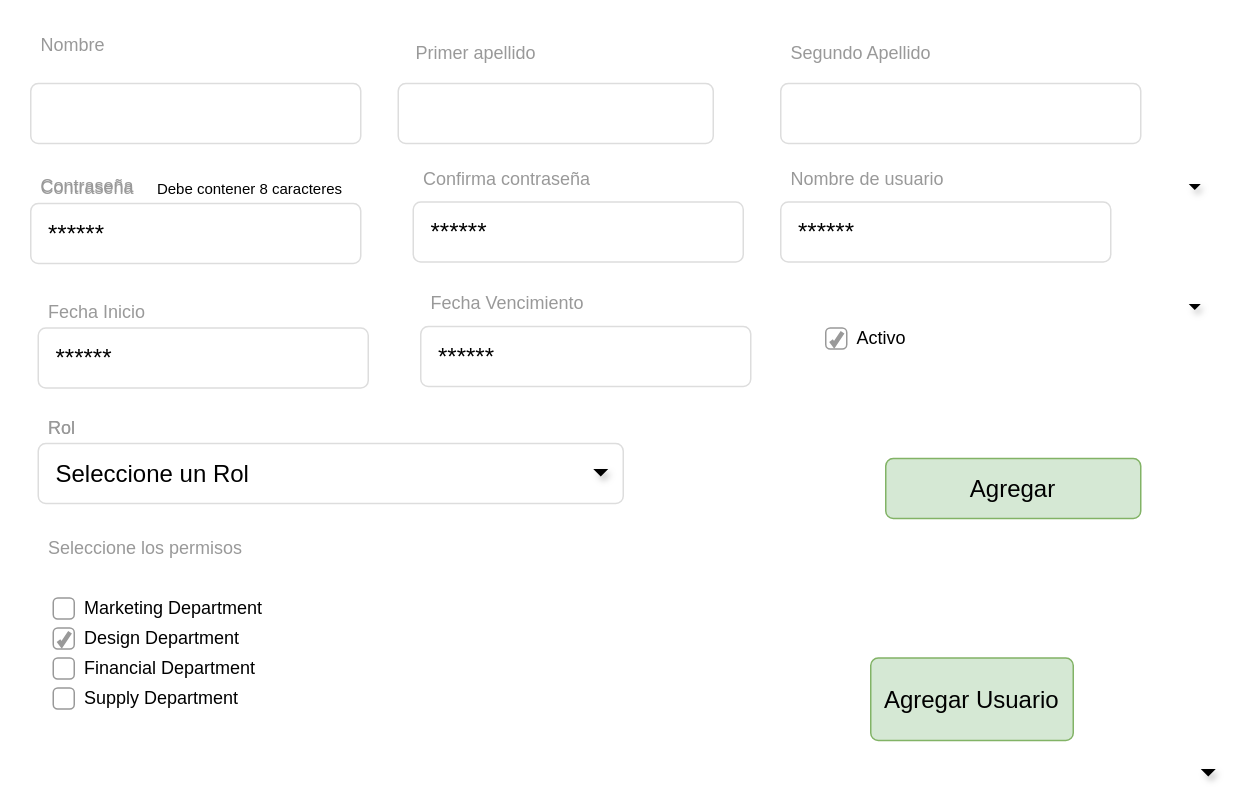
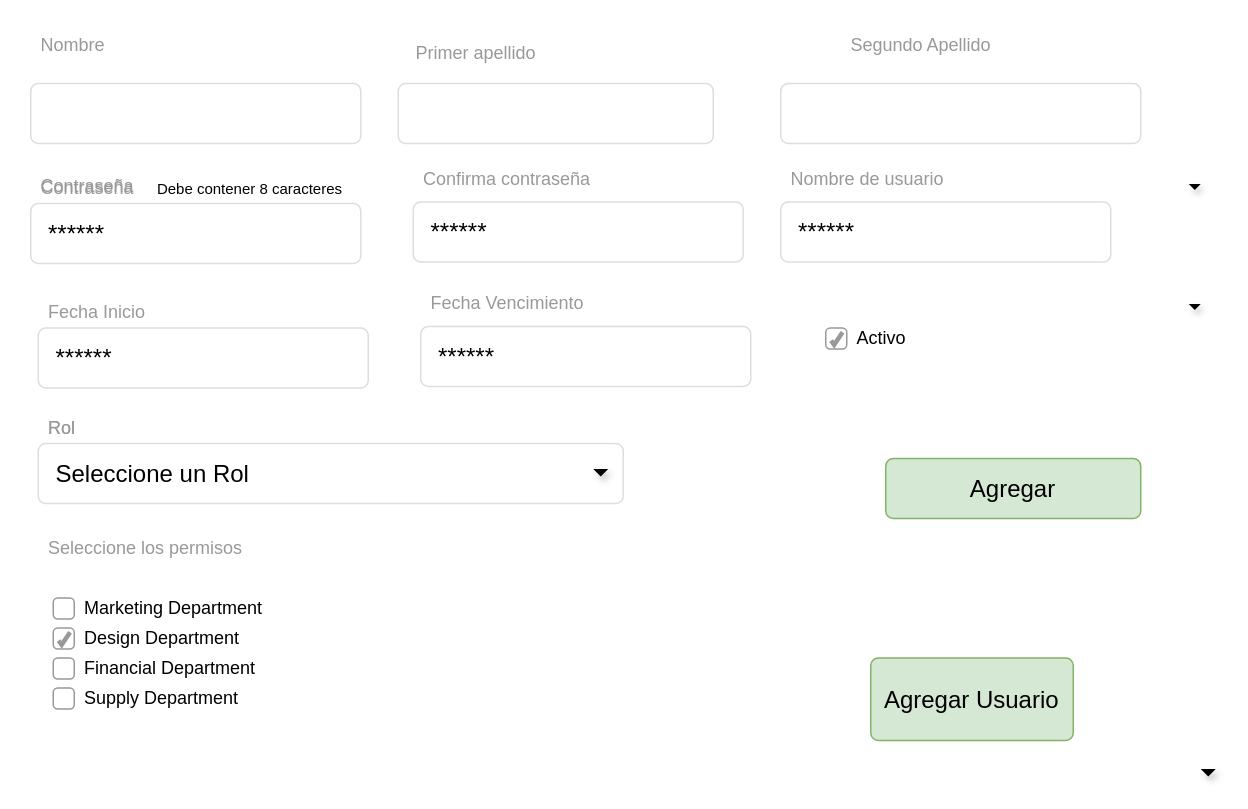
node "Segundo Apellido": moved (931, 53) -> (991, 46)
